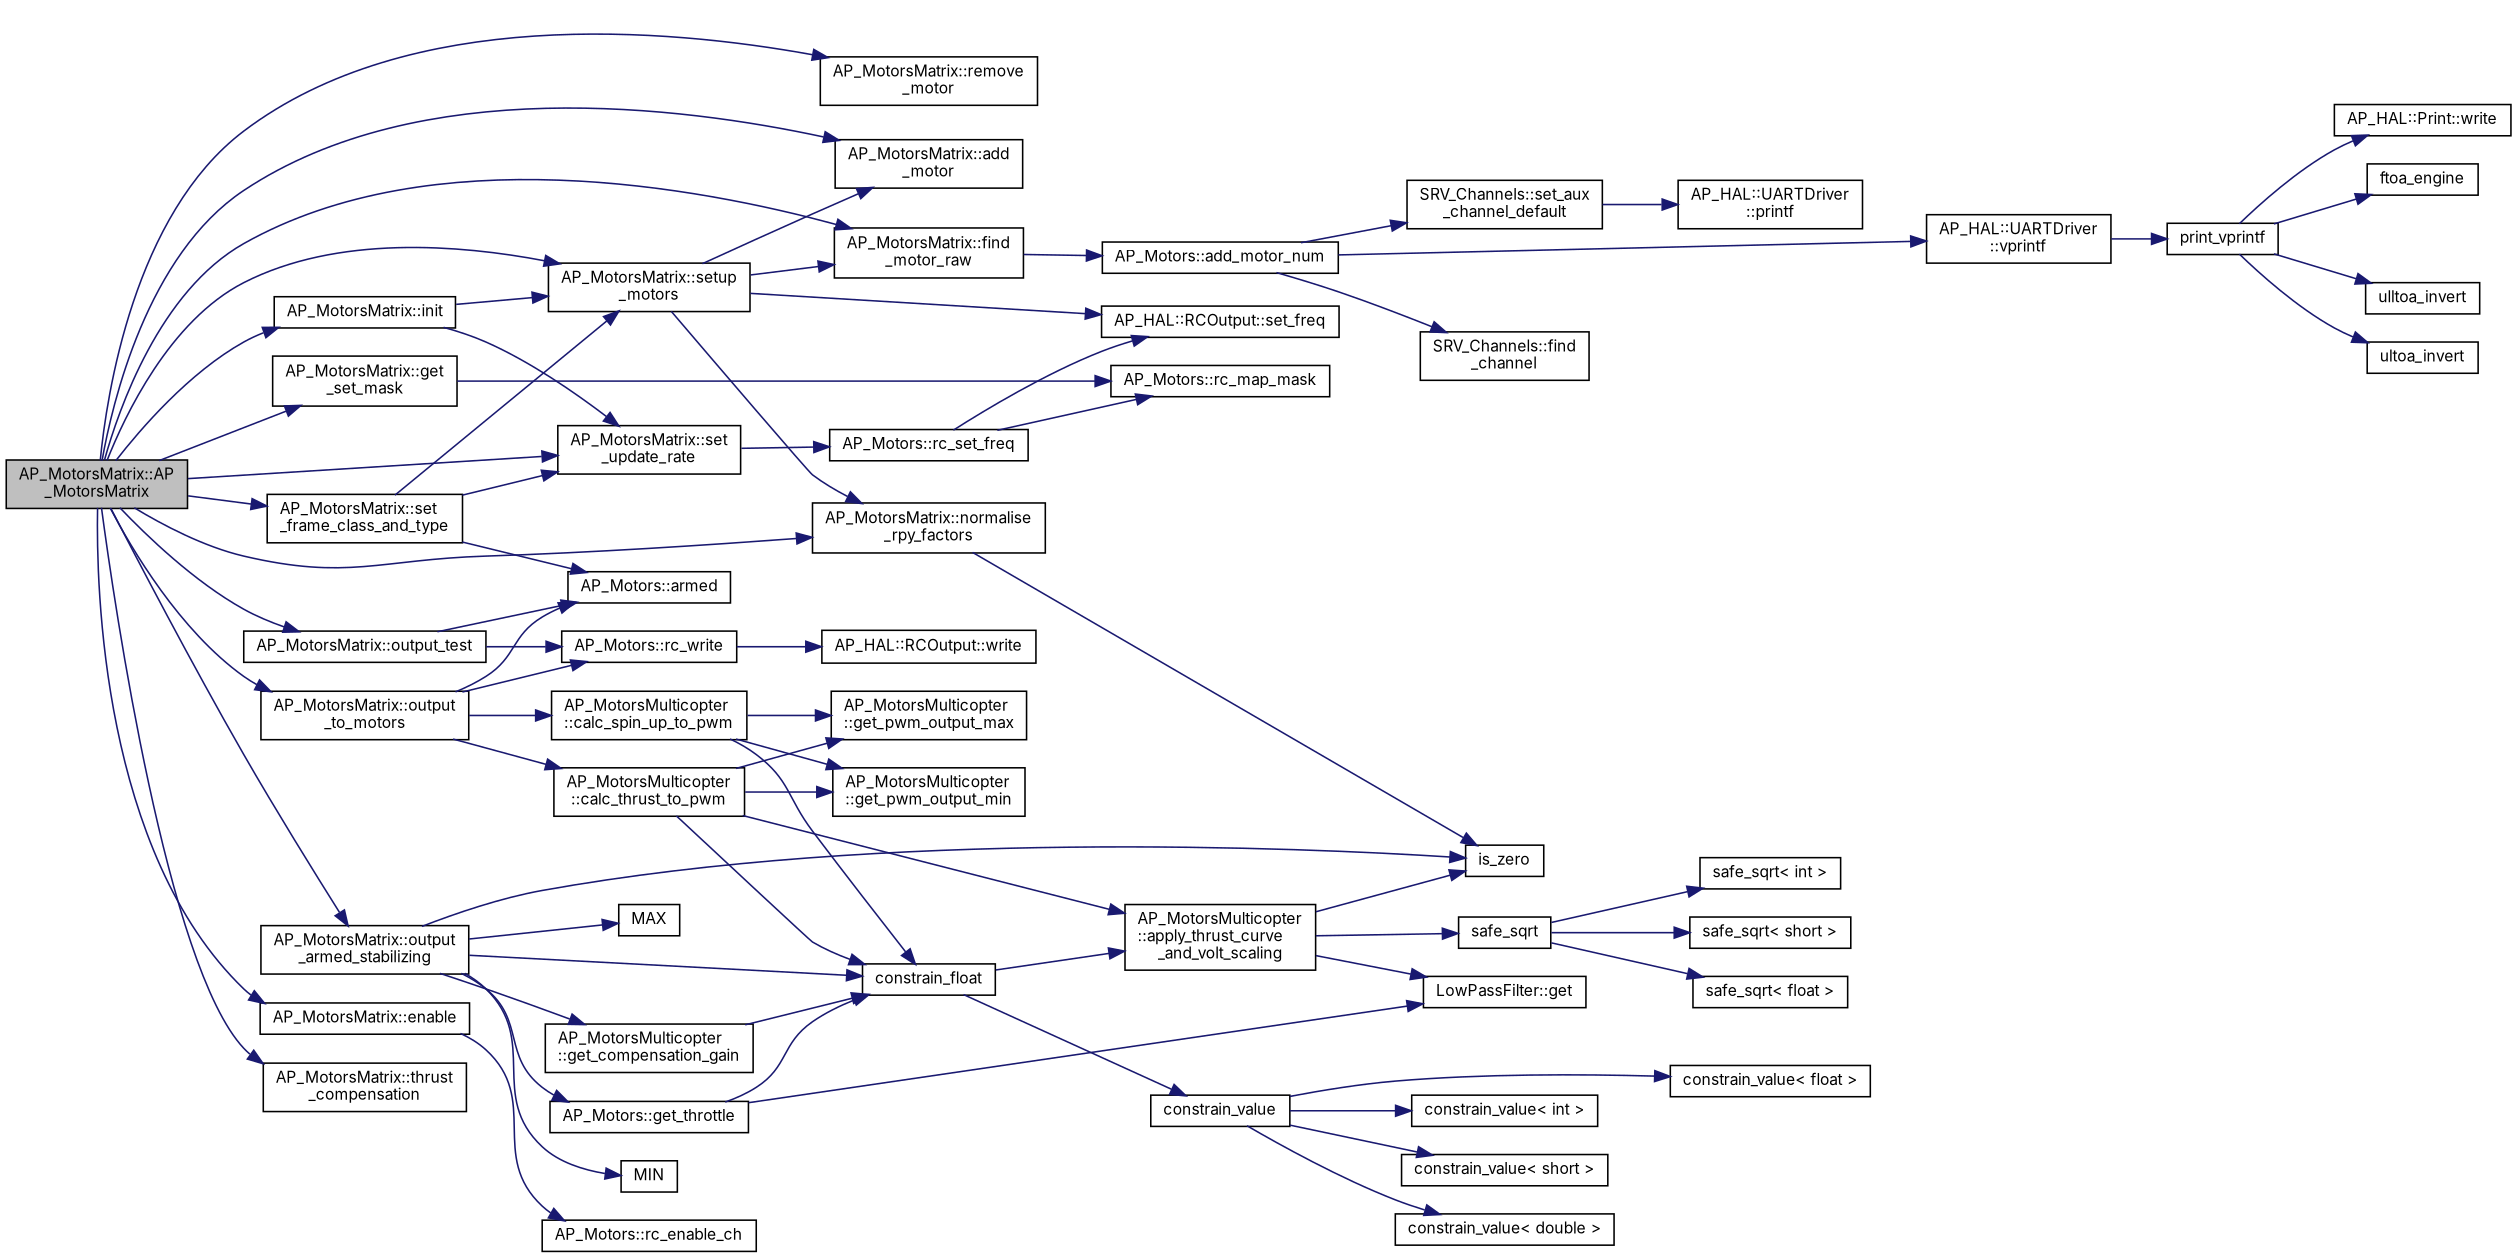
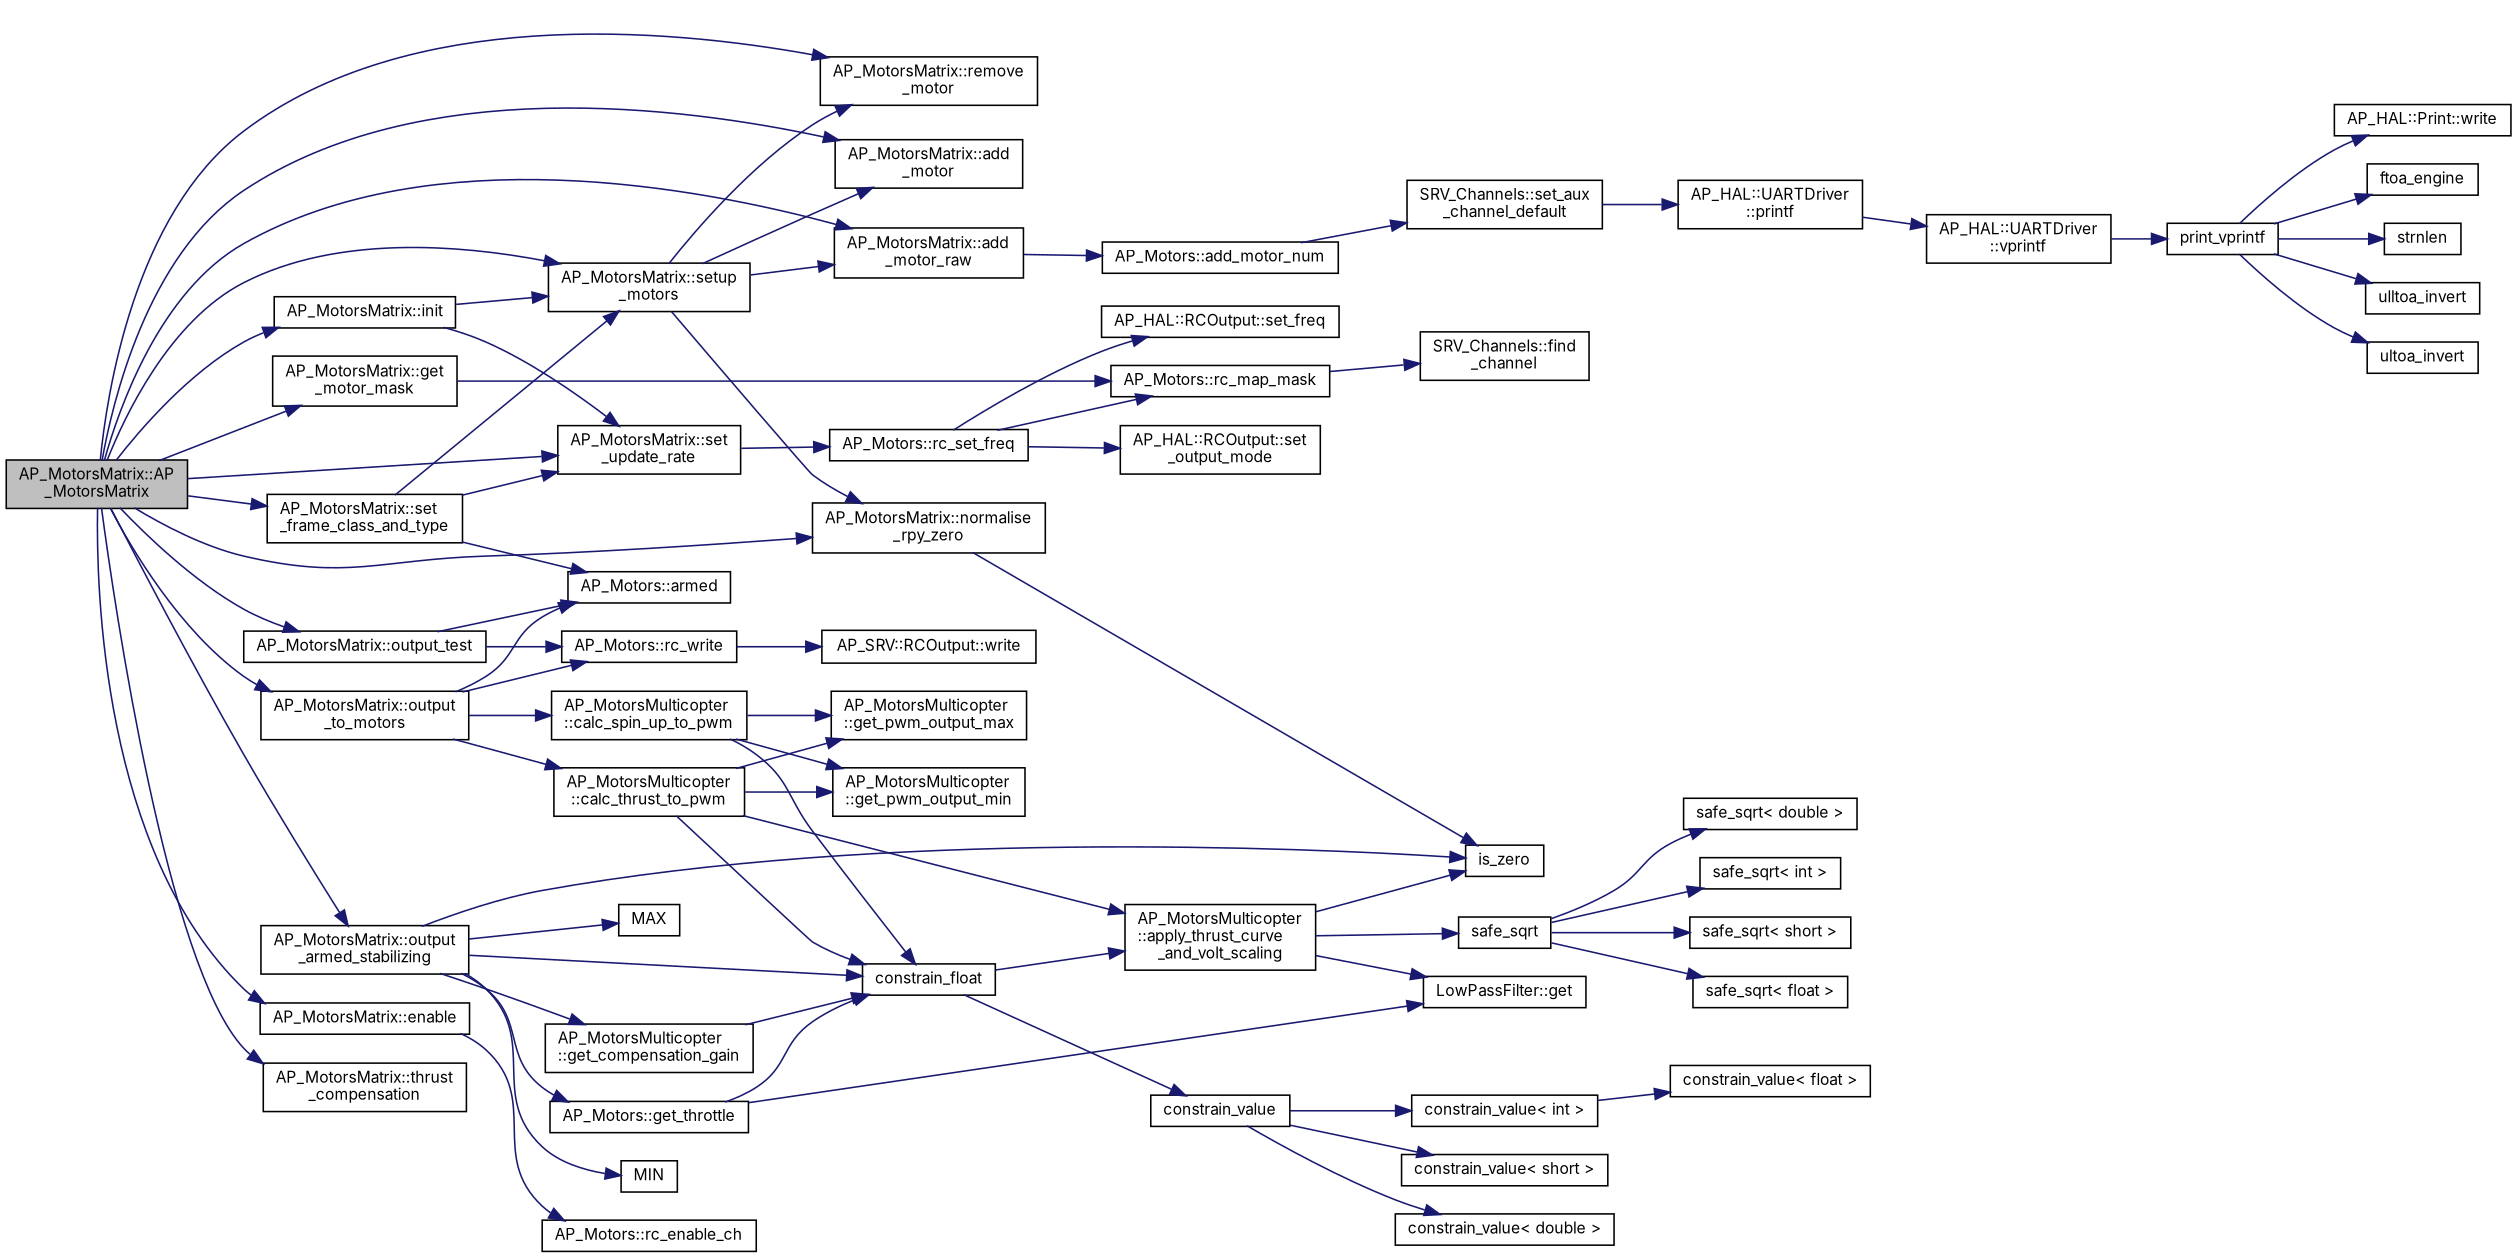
node "strnlen": added
edge "AP_Motors::add_motor_num" -> "AP_HAL::UARTDriver ::vprintf": now "AP_HAL::UARTDriver ::printf" -> "AP_HAL::UARTDriver ::vprintf"
node "AP_MotorsMatrix::find _motor_raw": label "AP_MotorsMatrix::find _motor_raw" -> "AP_MotorsMatrix::add _motor_raw"
edge "AP_Motors::add_motor_num" -> "SRV_Channels::find _channel": now "AP_Motors::rc_map_mask" -> "SRV_Channels::find _channel"
edge "AP_MotorsMatrix::setup _motors" -> "AP_HAL::RCOutput::set_freq": now "AP_MotorsMatrix::setup _motors" -> "AP_MotorsMatrix::remove _motor"
node "AP_MotorsMatrix::get _set_mask": label "AP_MotorsMatrix::get _set_mask" -> "AP_MotorsMatrix::get _motor_mask"
node "AP_HAL::RCOutput::set _output_mode": added
node "AP_MotorsMatrix::normalise _rpy_factors": label "AP_MotorsMatrix::normalise _rpy_factors" -> "AP_MotorsMatrix::normalise _rpy_zero"
node "AP_HAL::RCOutput::write": label "AP_HAL::RCOutput::write" -> "AP_SRV::RCOutput::write"
node "safe_sqrt< double >": added
edge "constrain_value" -> "constrain_value< float >": now "constrain_value< int >" -> "constrain_value< float >"
